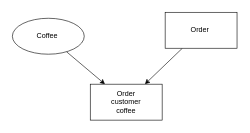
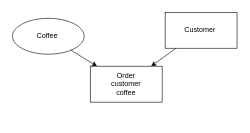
node "Order": label "Order" -> "Customer"
node "Order customer coffee": moved (126, 102) -> (126, 84)
